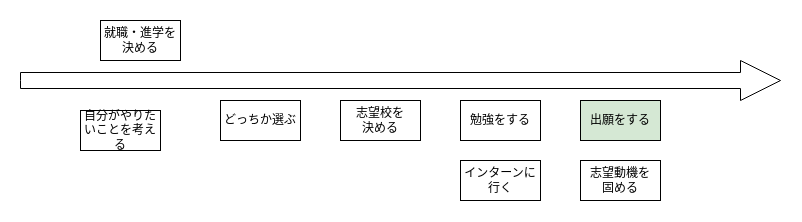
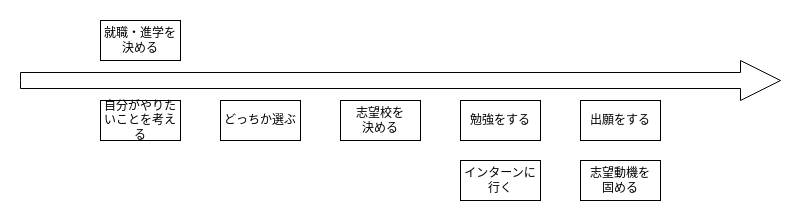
node "出願をする": fillcolor #d5e8d4 -> #ffffff
node "自分がやりたいことを考える": moved (121, 131) -> (141, 121)
